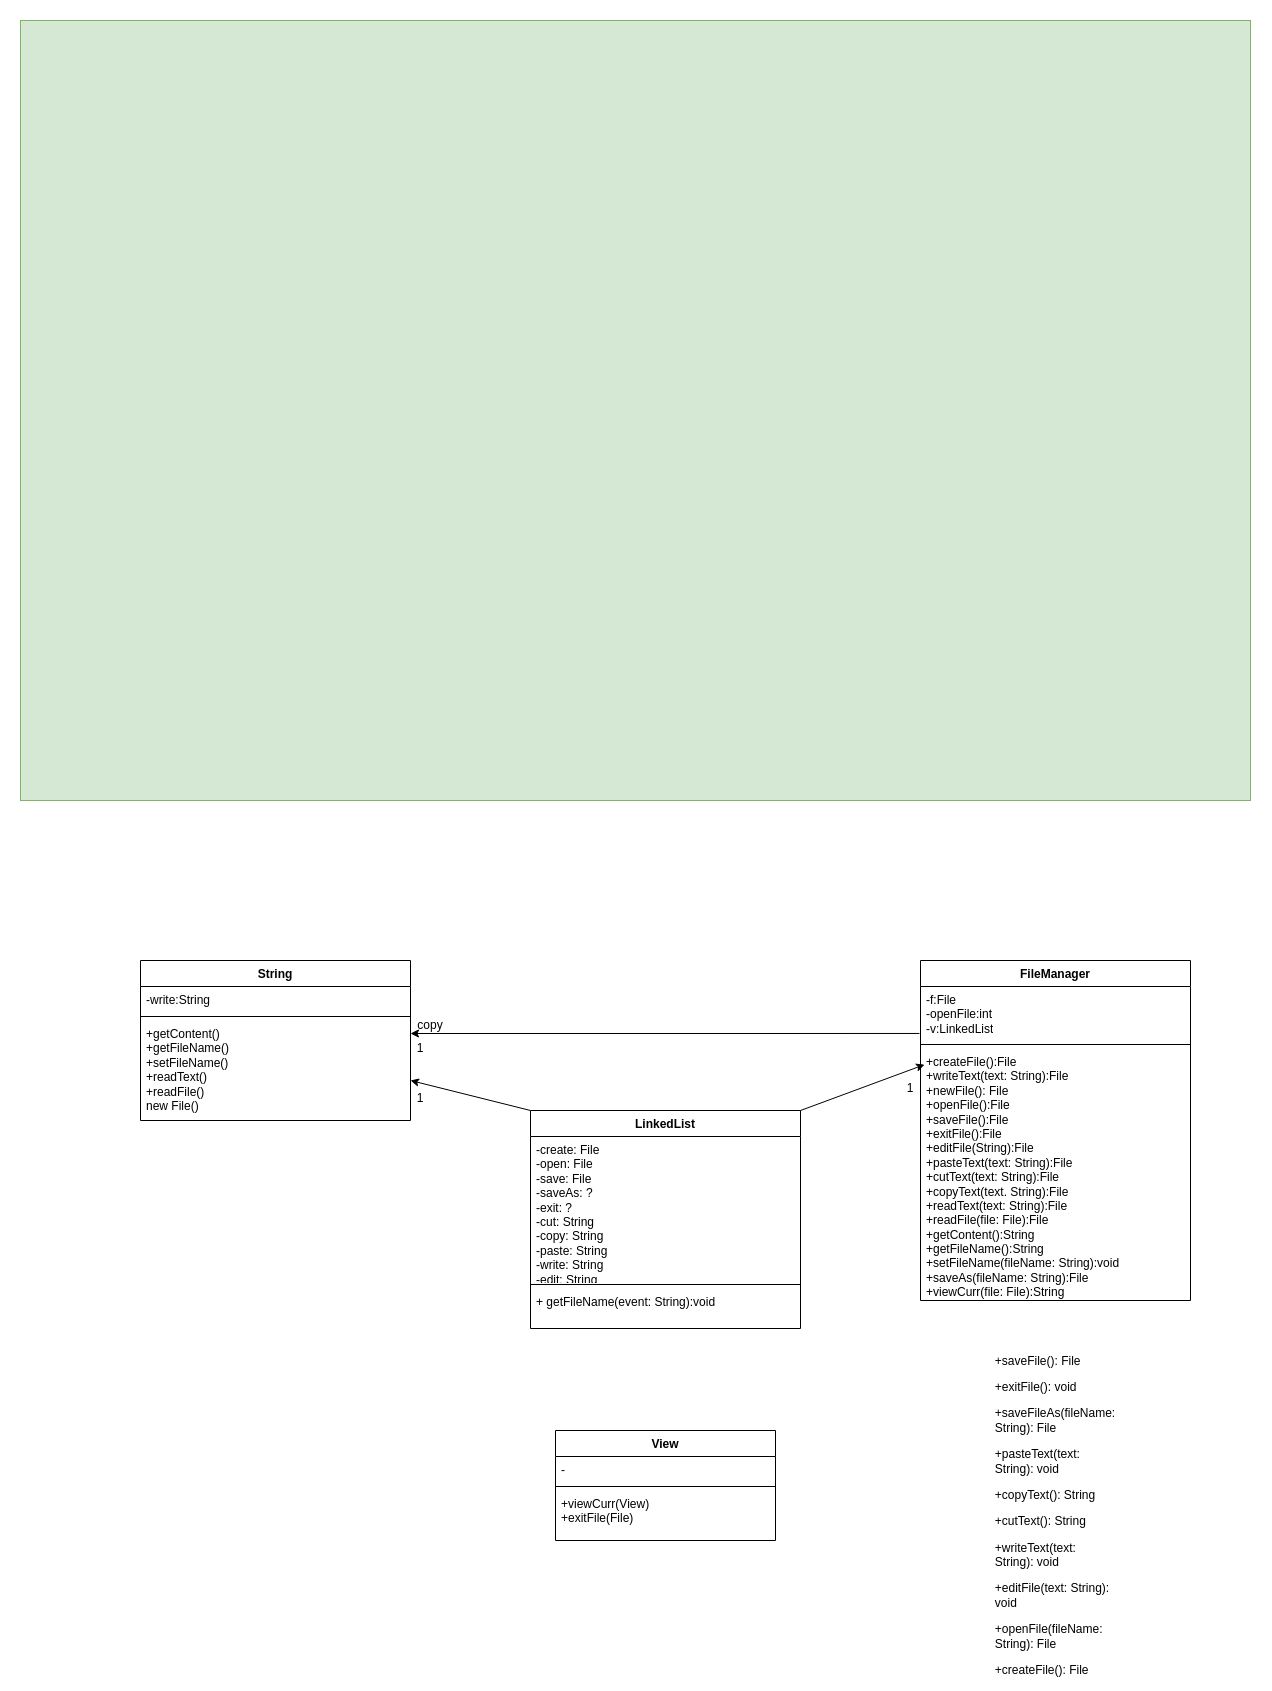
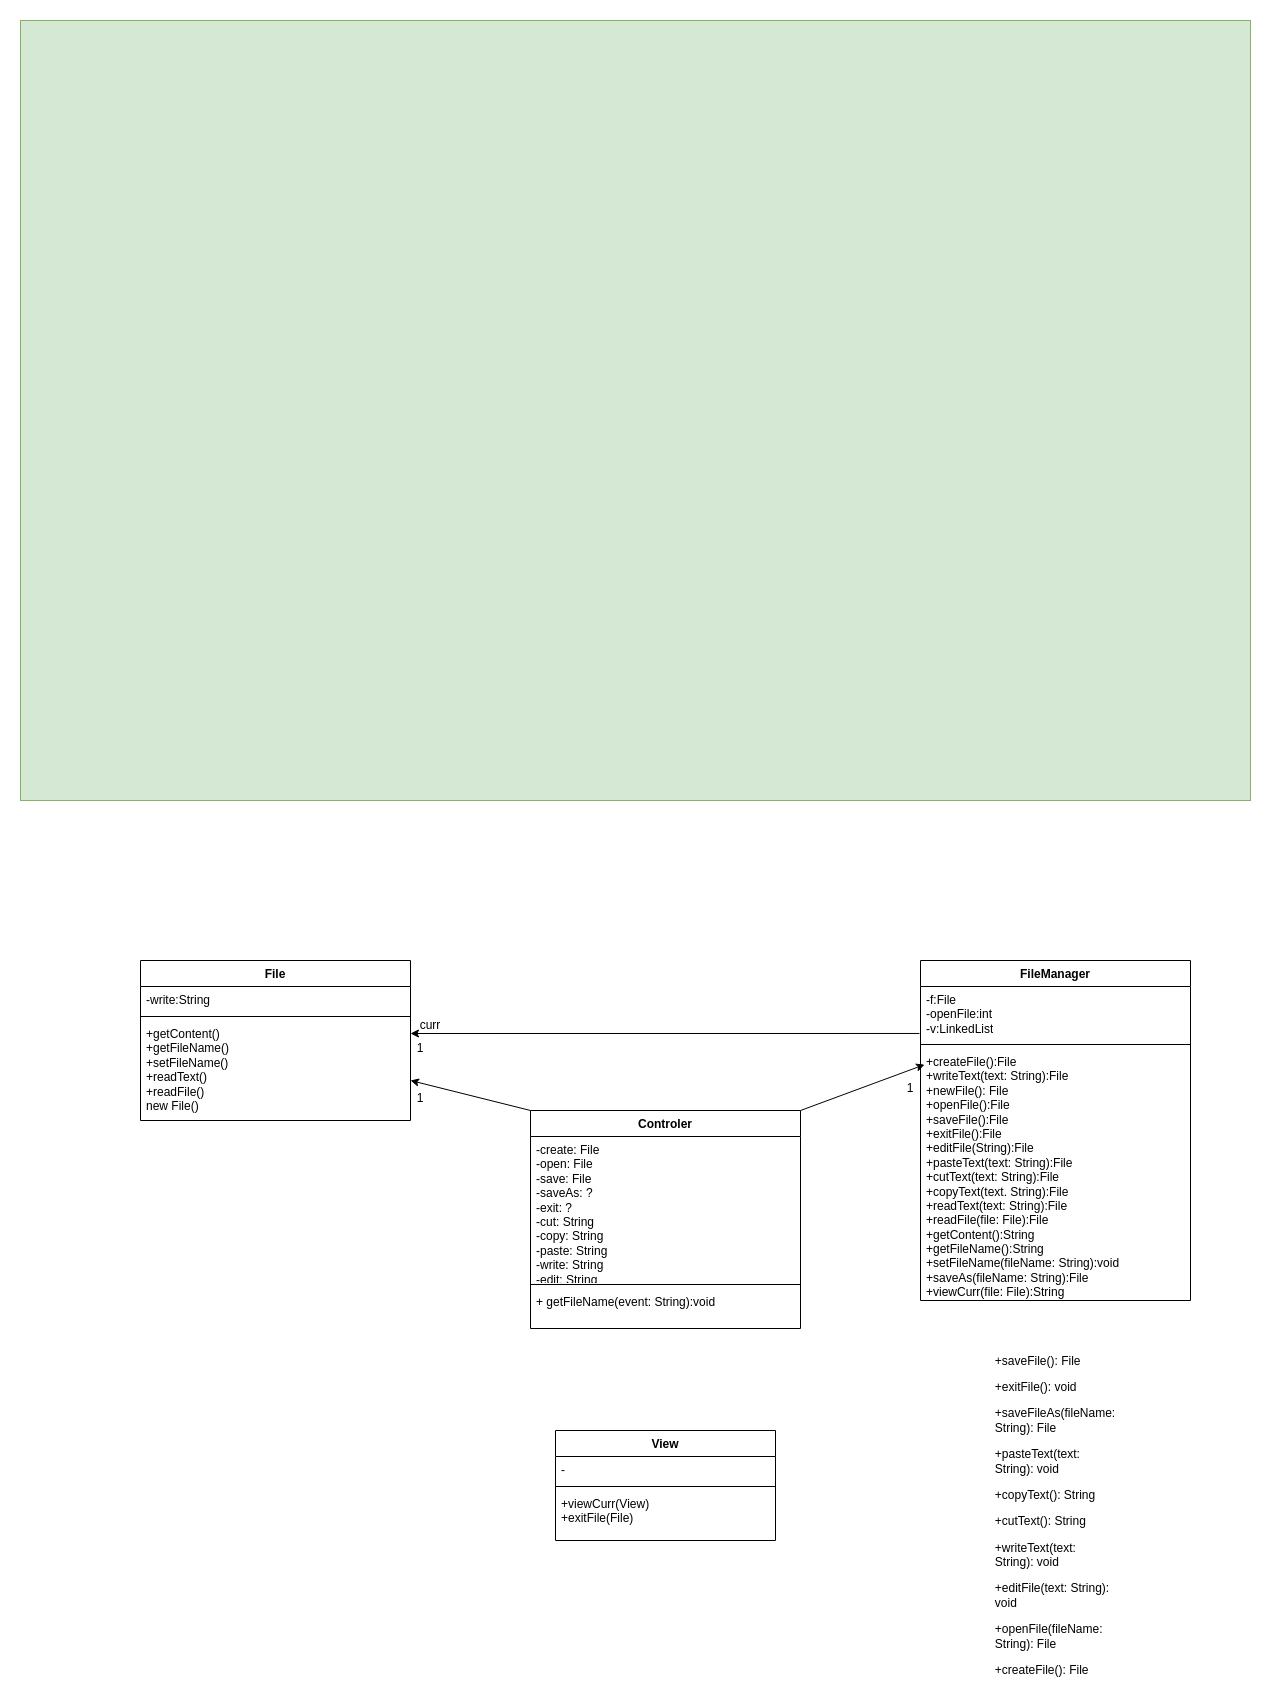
node "String": label "String" -> "File"
node "copy": label "copy" -> "curr"
node "LinkedList": label "LinkedList" -> "Controler"
